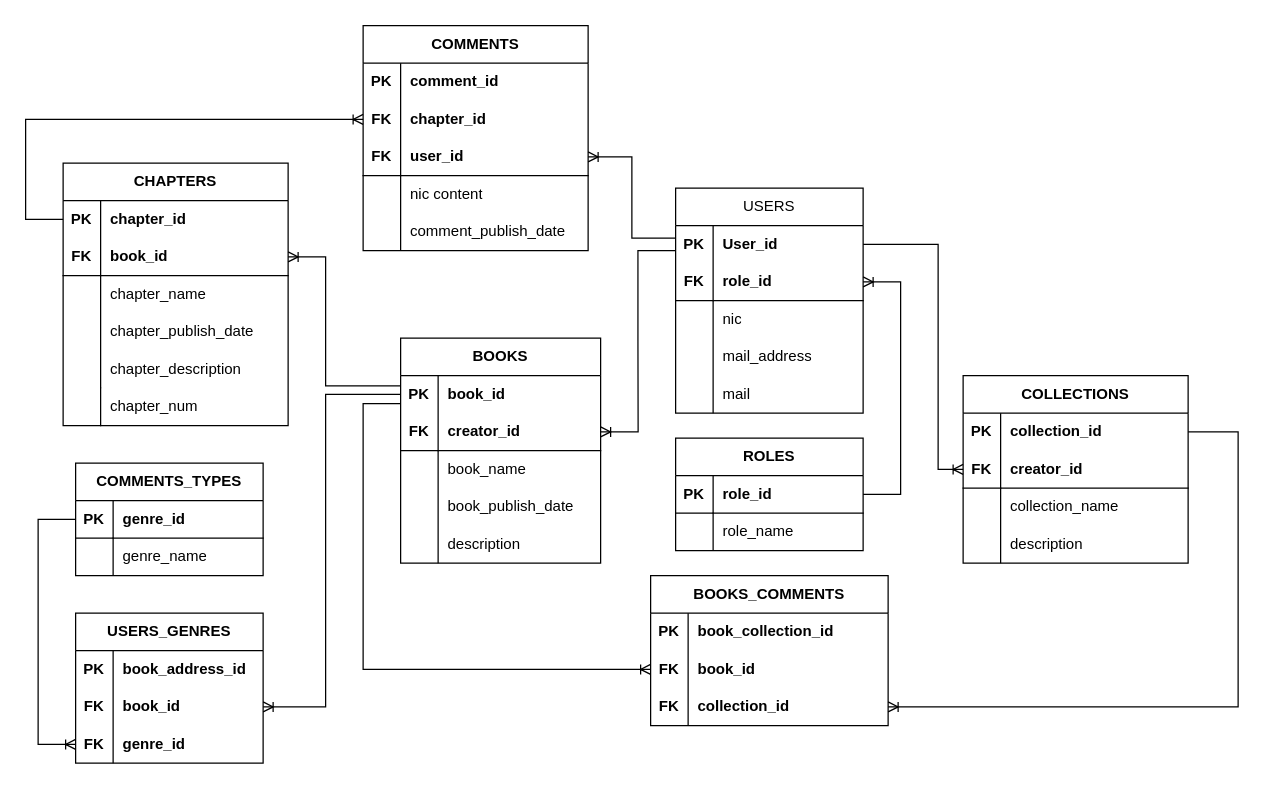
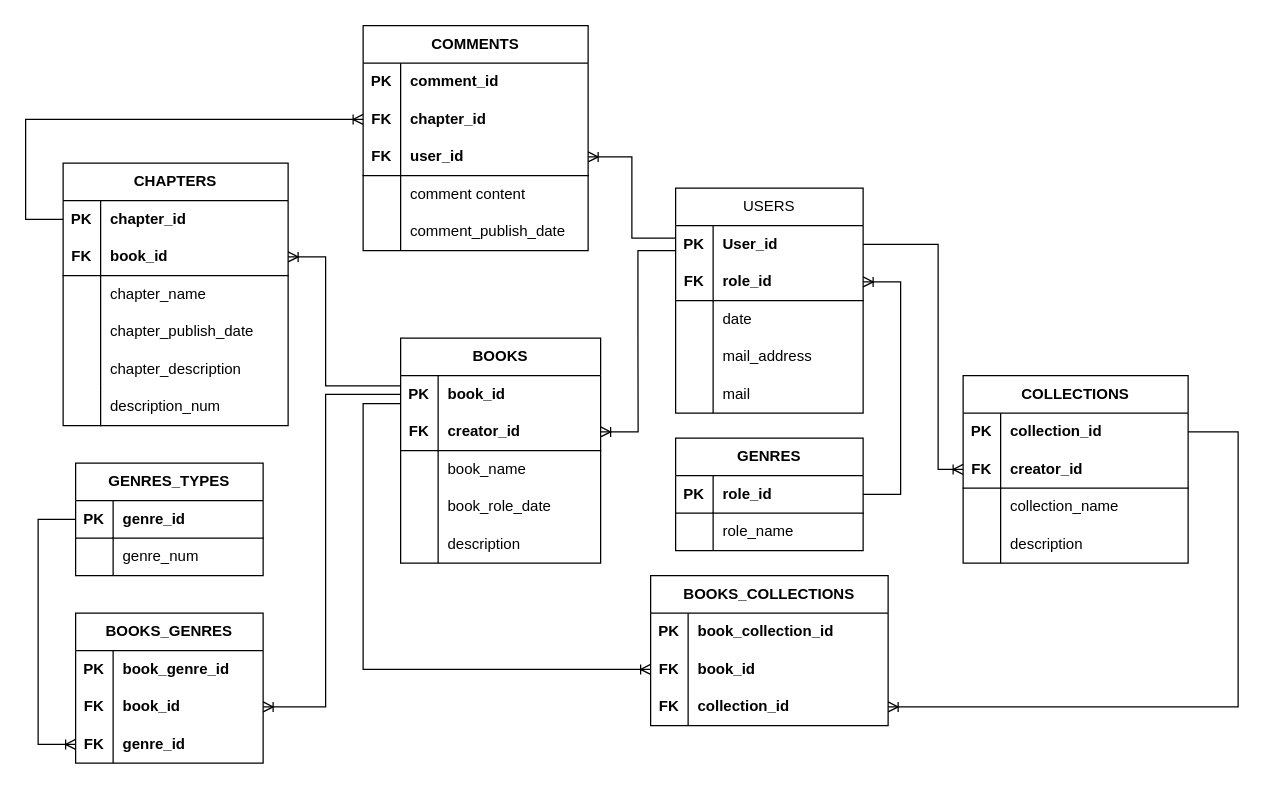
node "nic content": label "nic content" -> "comment content"
node "nic": label "nic" -> "date"
node "chapter_num": label "chapter_num" -> "description_num"
node "ROLES": label "ROLES" -> "GENRES"
node "COMMENTS_TYPES": label "COMMENTS_TYPES" -> "GENRES_TYPES"
node "book_publish_date": label "book_publish_date" -> "book_role_date"
node "genre_name": label "genre_name" -> "genre_num"
node "BOOKS_COMMENTS": label "BOOKS_COMMENTS" -> "BOOKS_COLLECTIONS"
node "USERS_GENRES": label "USERS_GENRES" -> "BOOKS_GENRES"
node "book_address_id": label "book_address_id" -> "book_genre_id"
